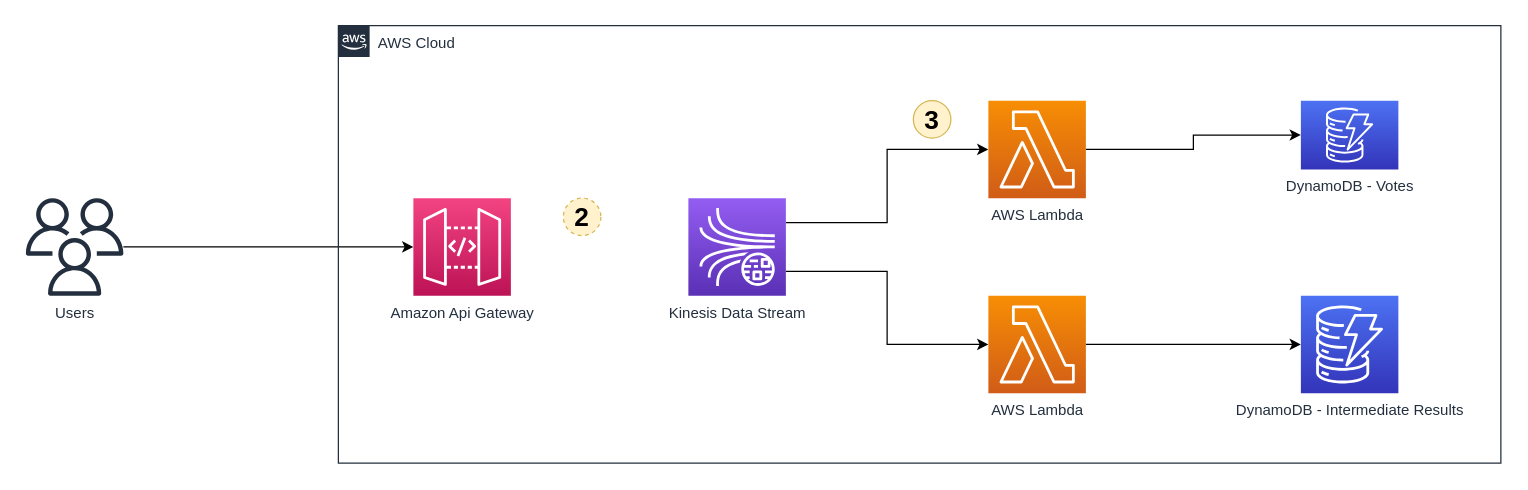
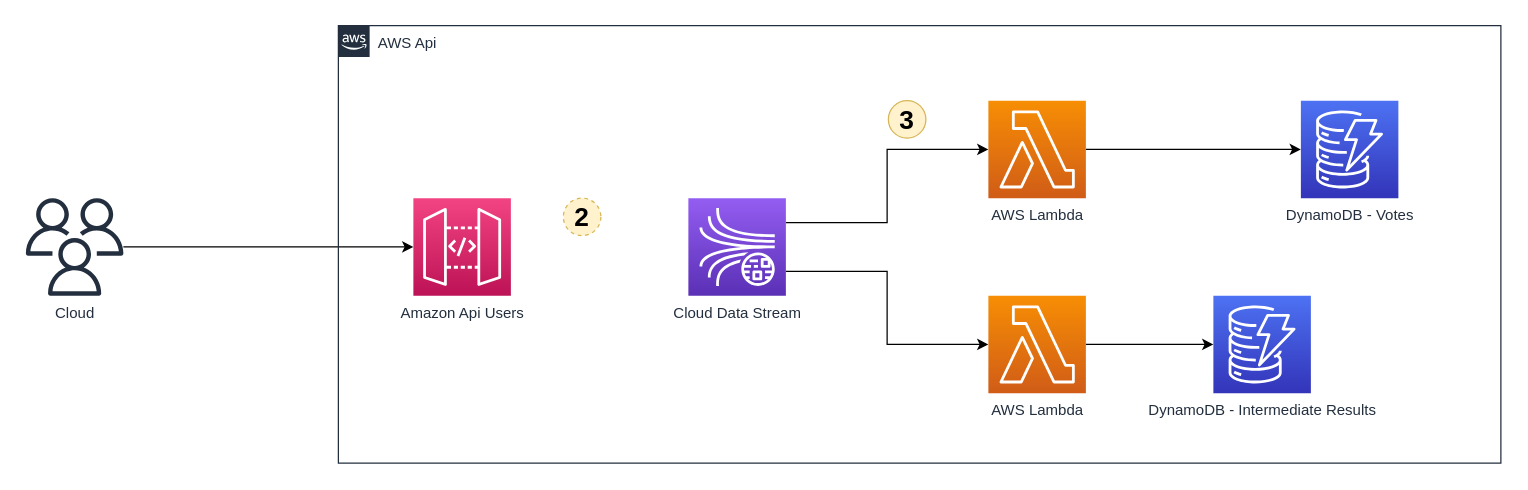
node "AWS Cloud": label "AWS Cloud" -> "AWS Api"
node "3": moved (932, 119) -> (907, 119)
node "DynamoDB - Votes": size 98x69 -> 98x98
node "Users": label "Users" -> "Cloud"
node "Amazon Api Gateway": label "Amazon Api Gateway" -> "Amazon Api Users"
node "Kinesis Data Stream": label "Kinesis Data Stream" -> "Cloud Data Stream"
node "DynamoDB - Intermediate Results": moved (1349, 344) -> (1262, 344)
